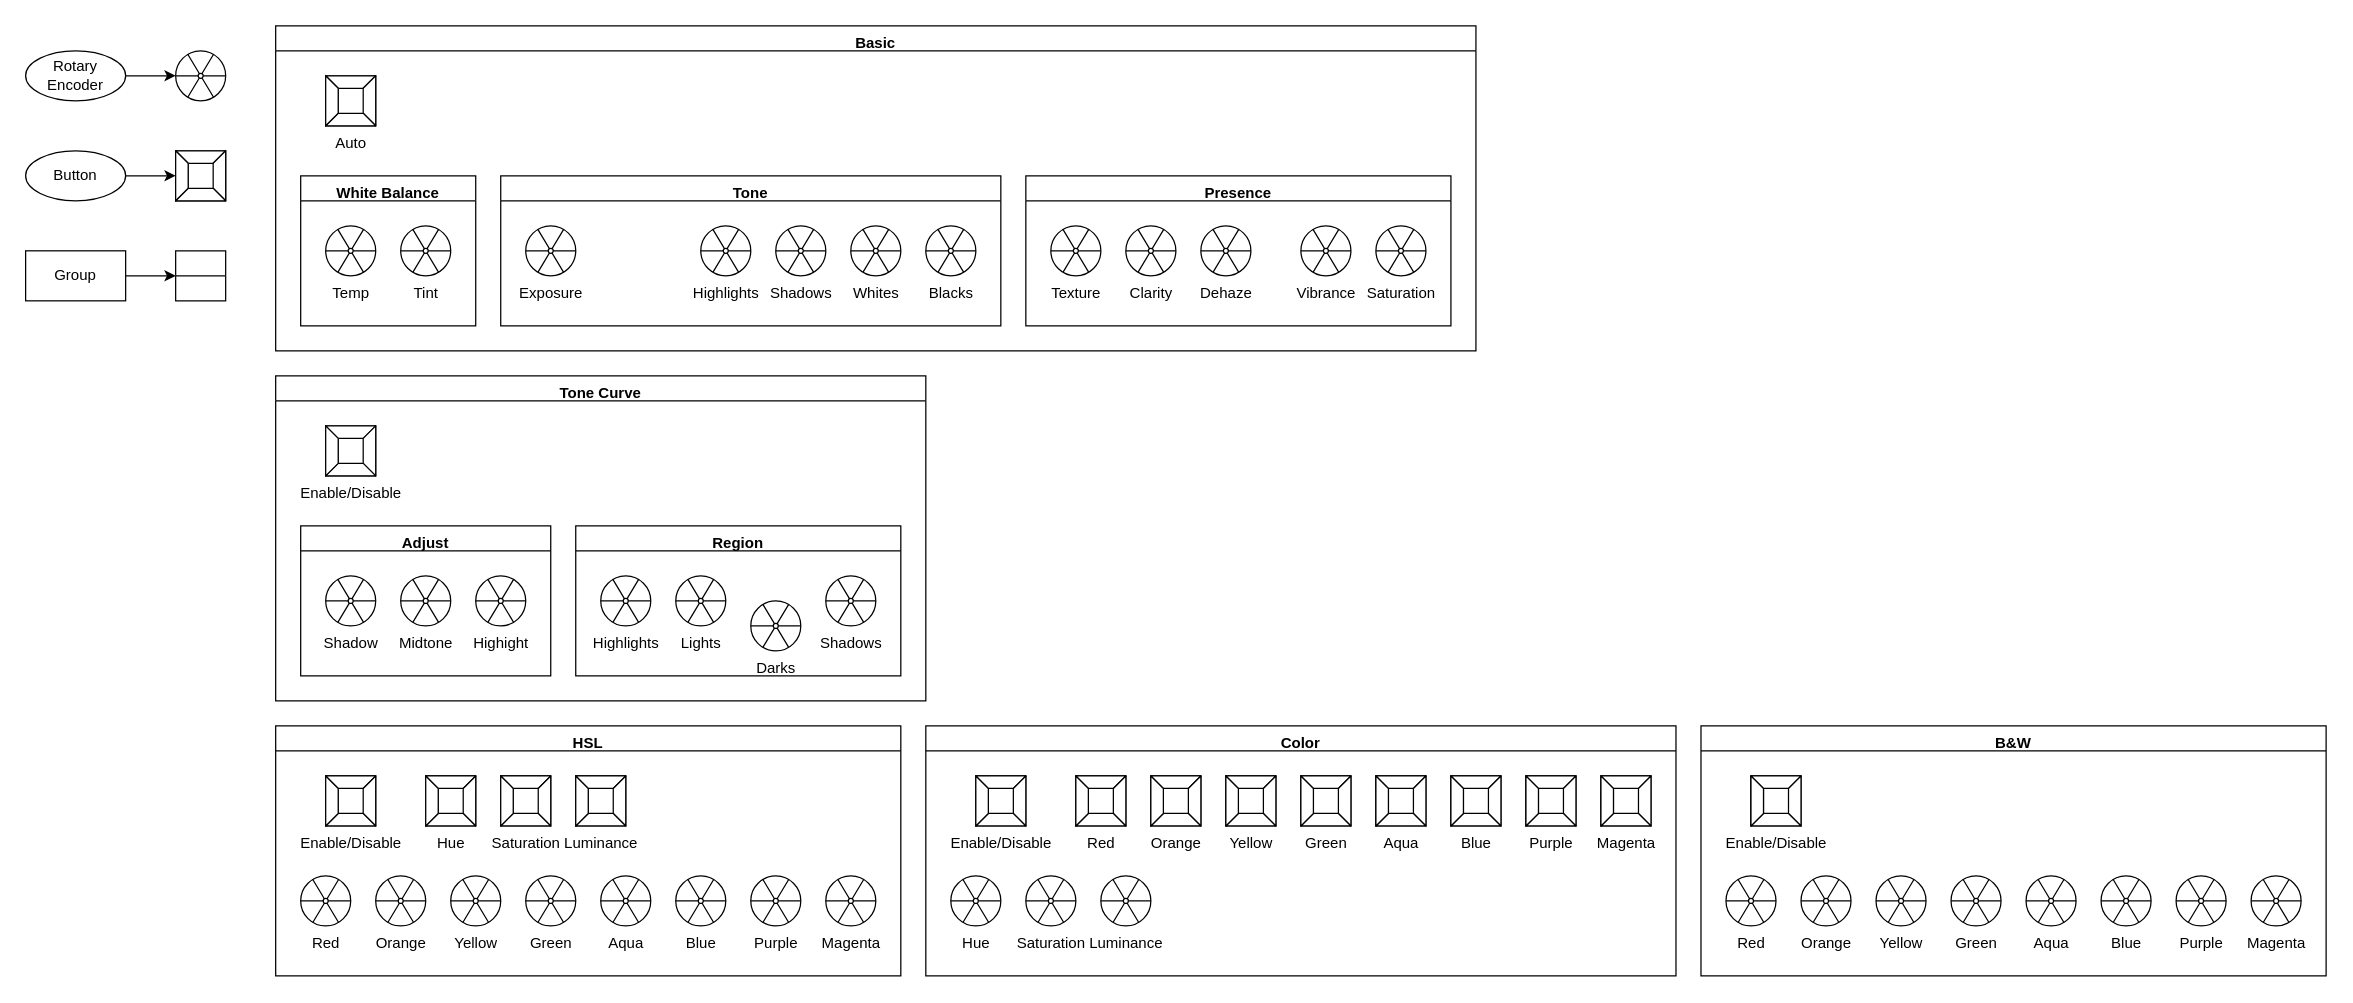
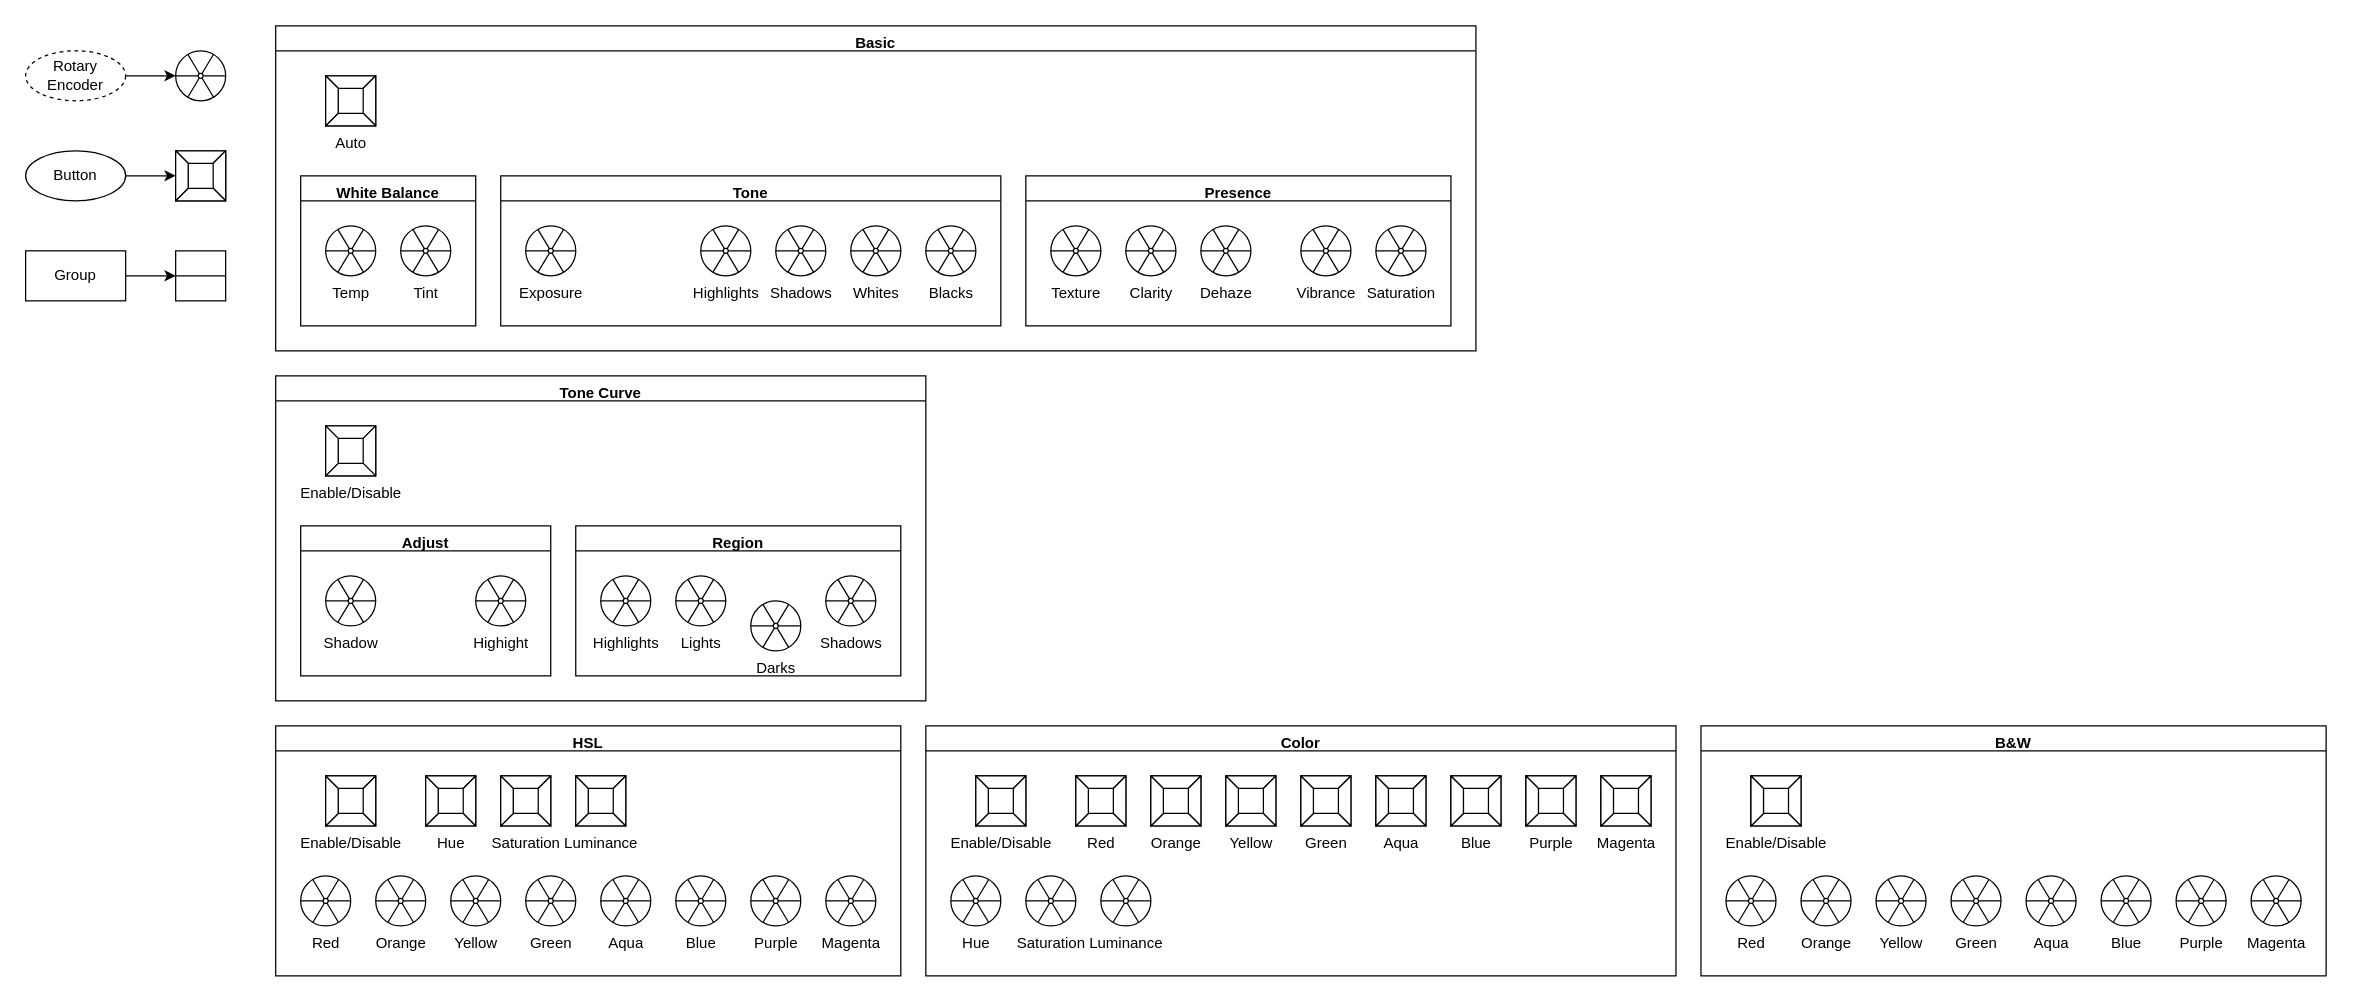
node "Rotary Encoder": style solid -> dashed
node "Midtone": removed
